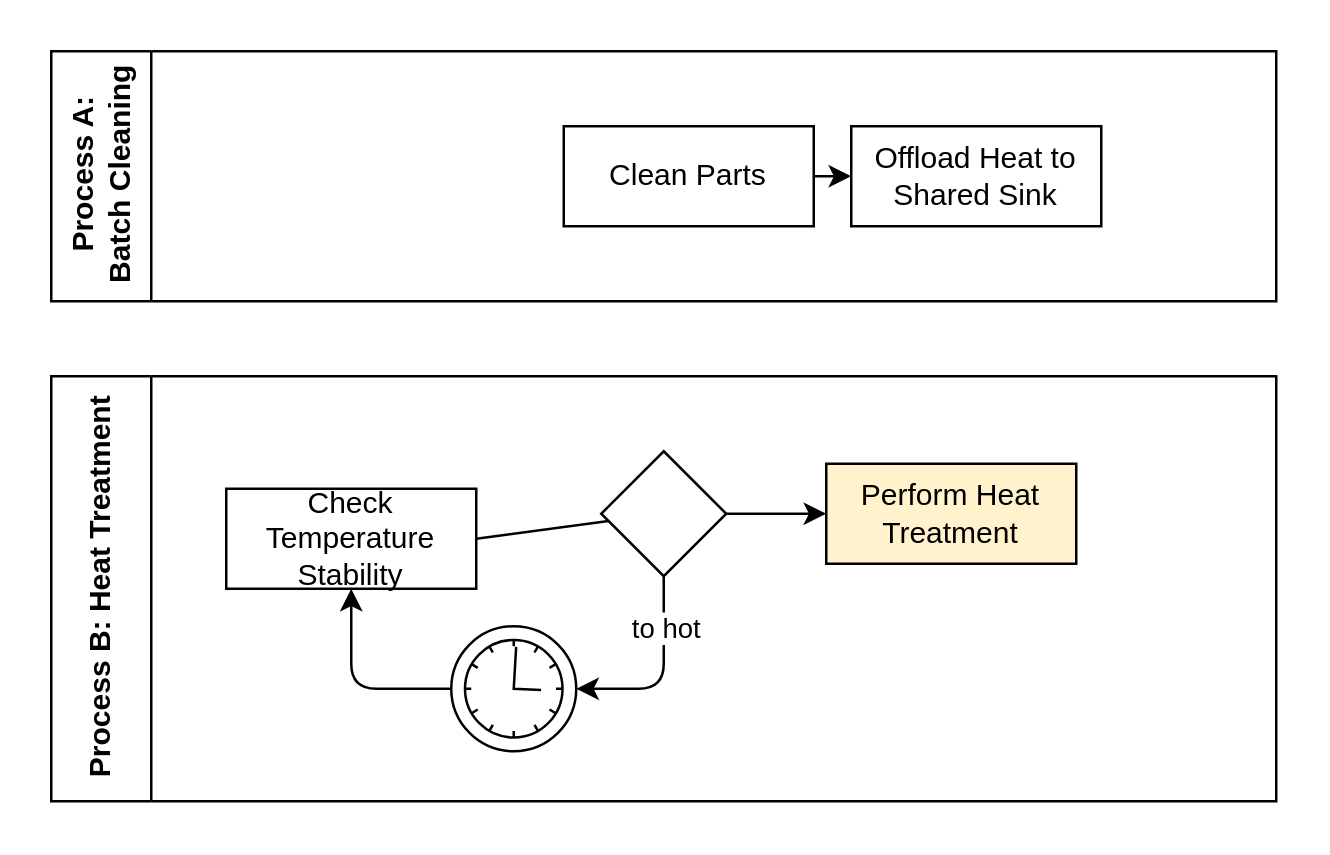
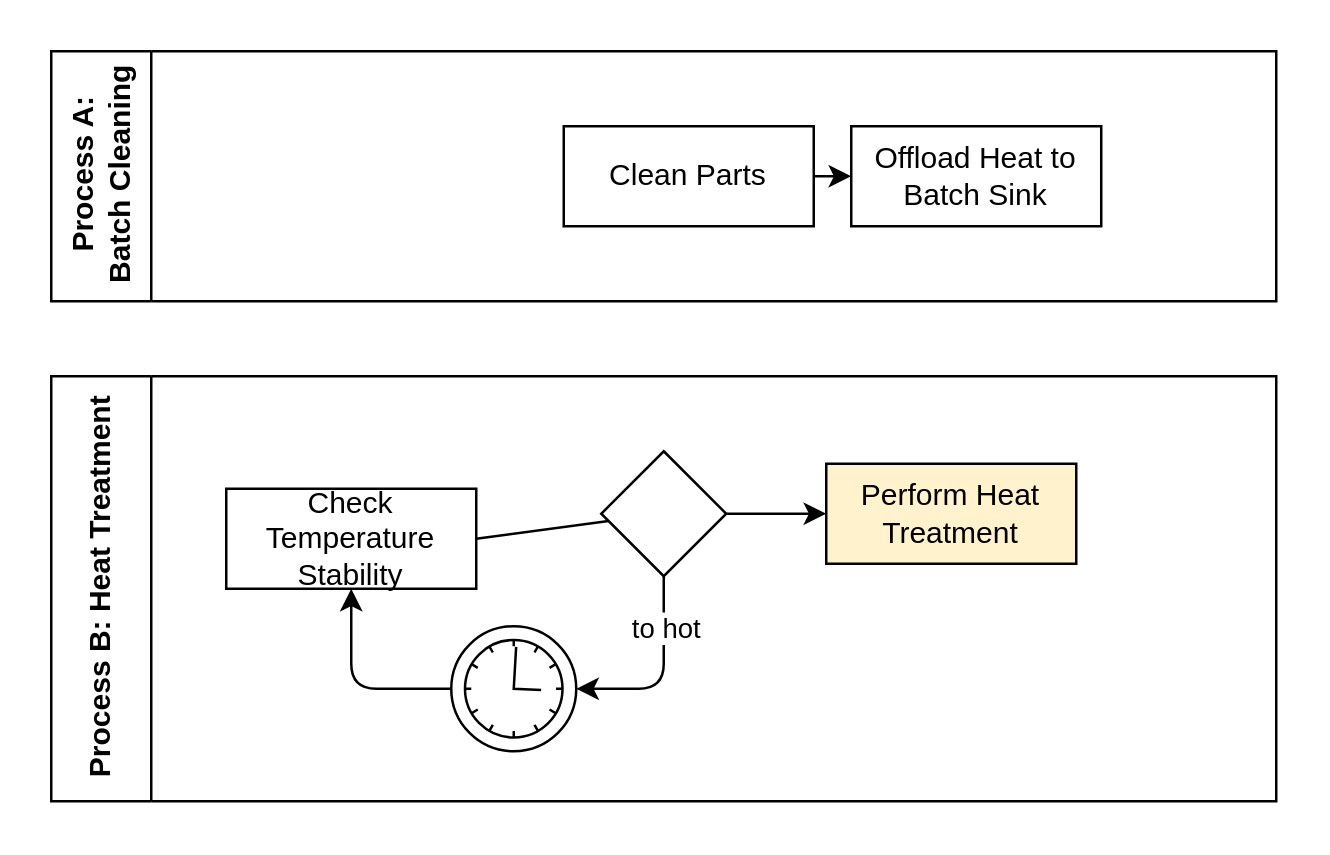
node "Offload Heat to Shared Sink": label "Offload Heat to Shared Sink" -> "Offload Heat to Batch Sink"
